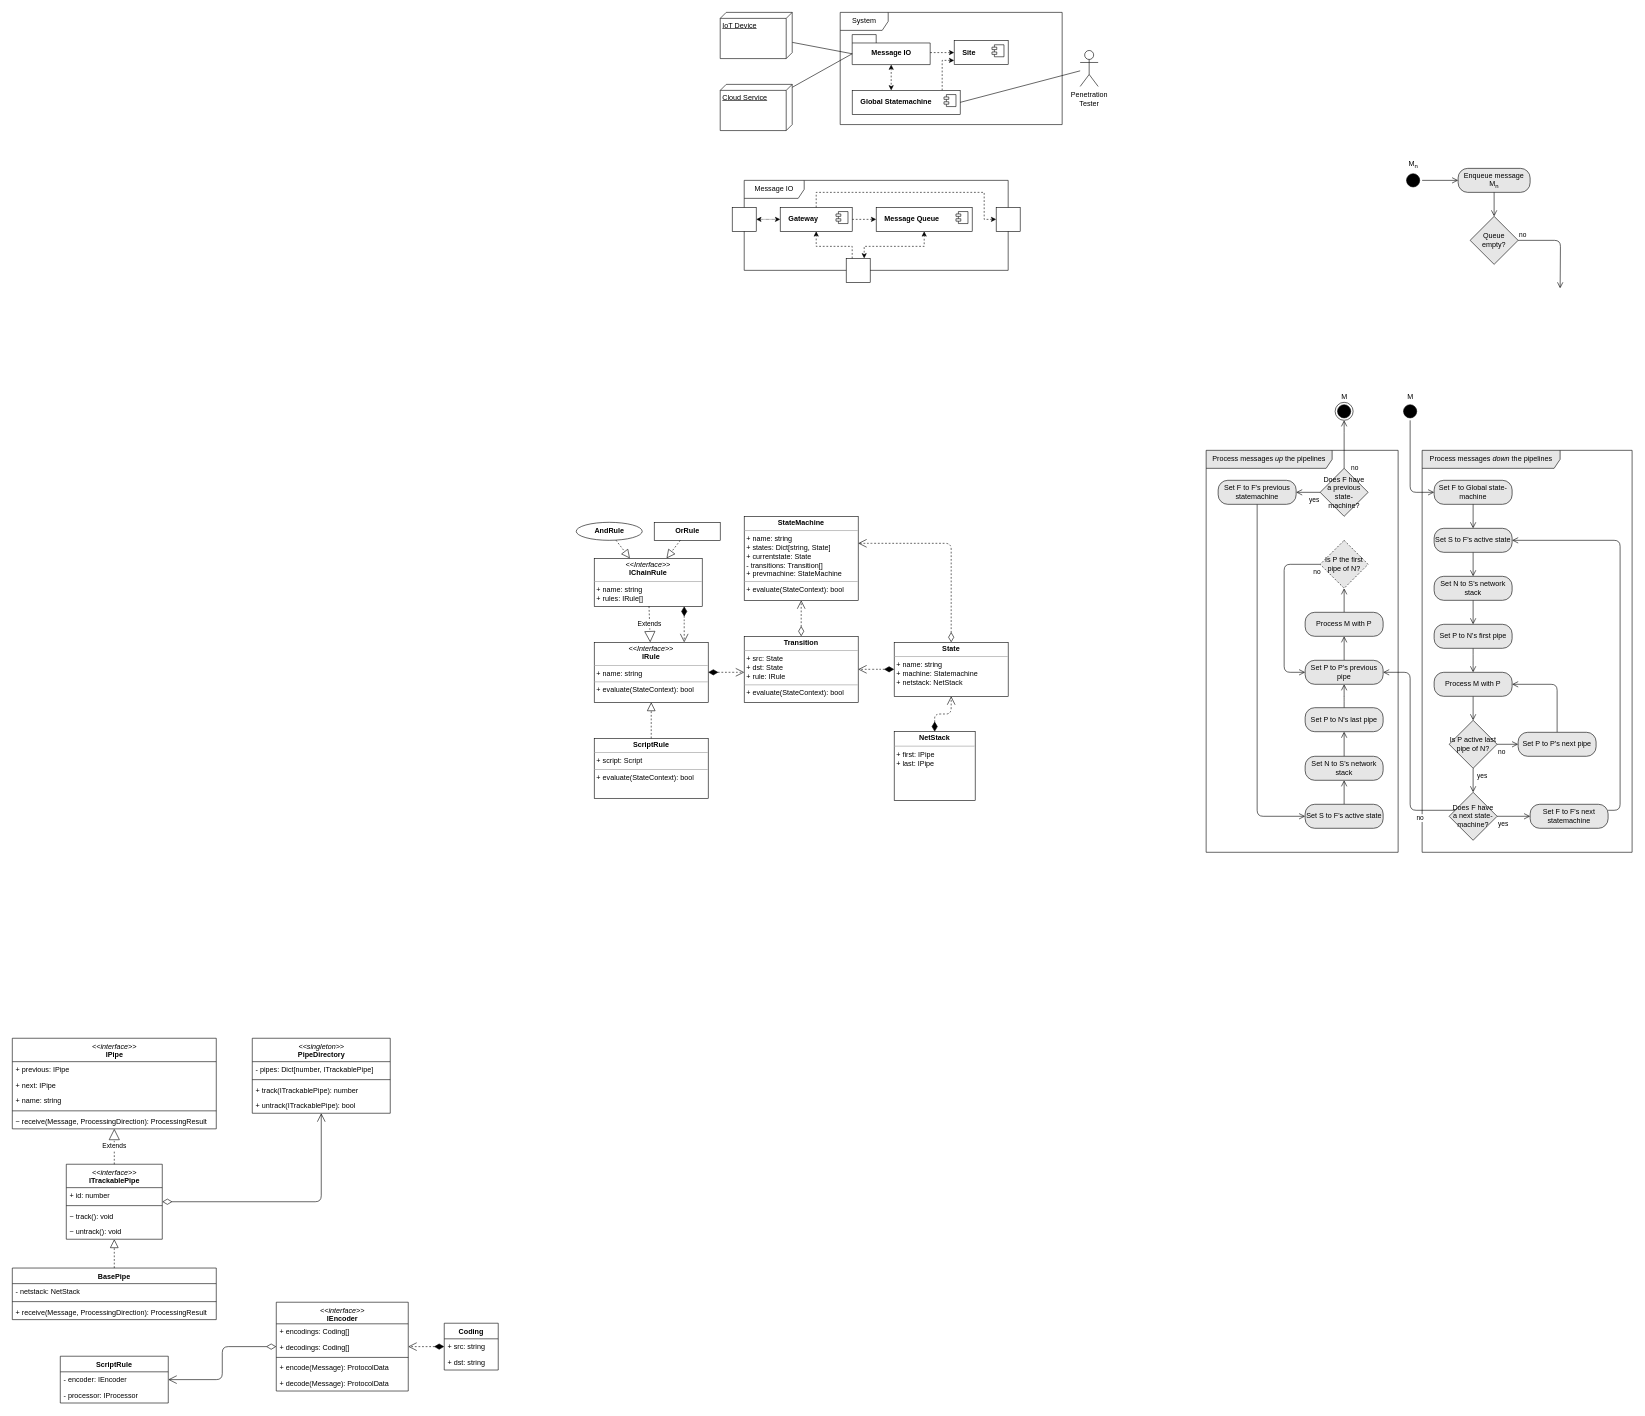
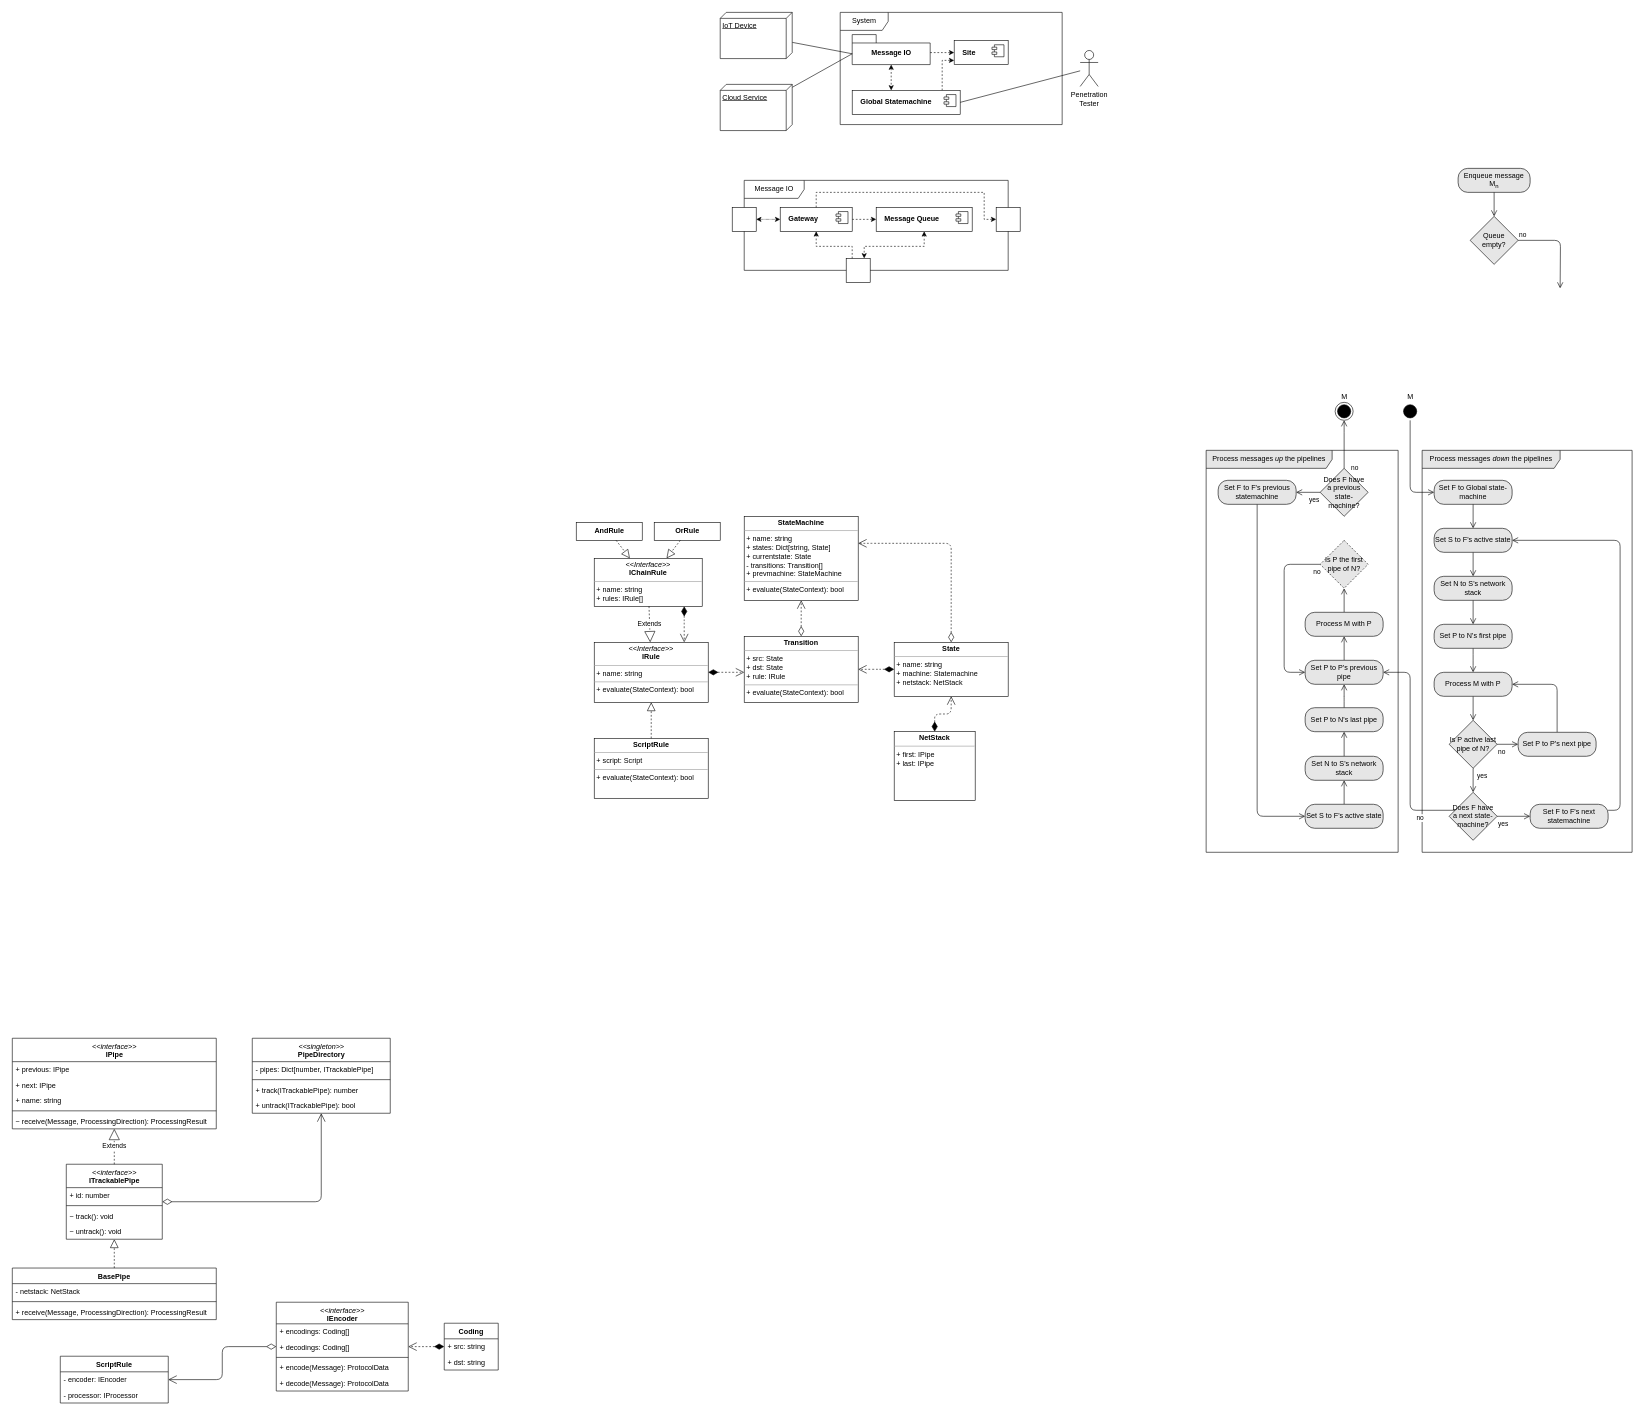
node "Mn": removed
edge "Mn" -> "Enqueue message Mn": removed
node "AndRule": shape ellipse -> rectangle
